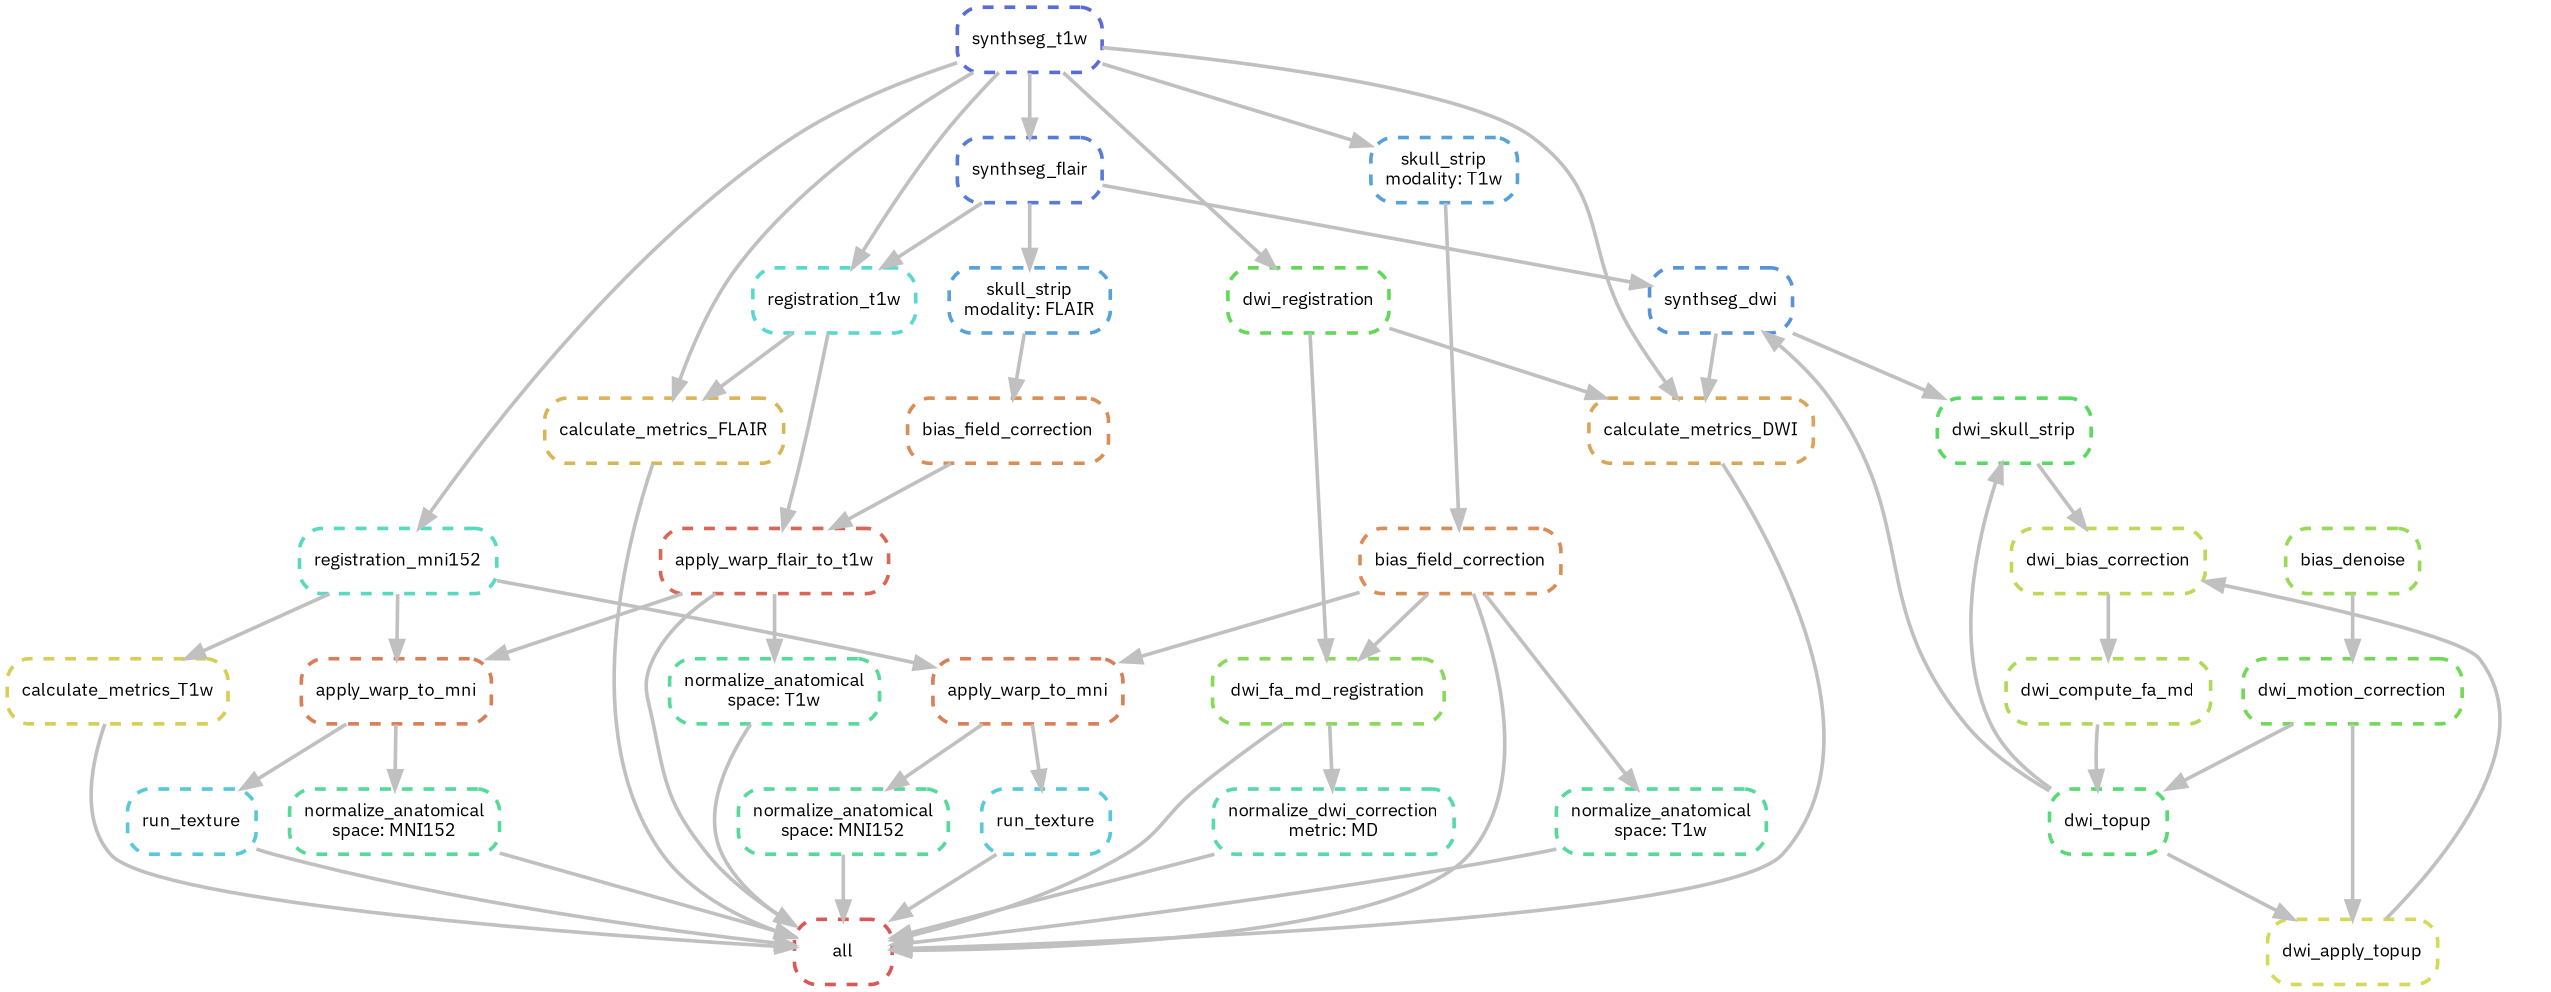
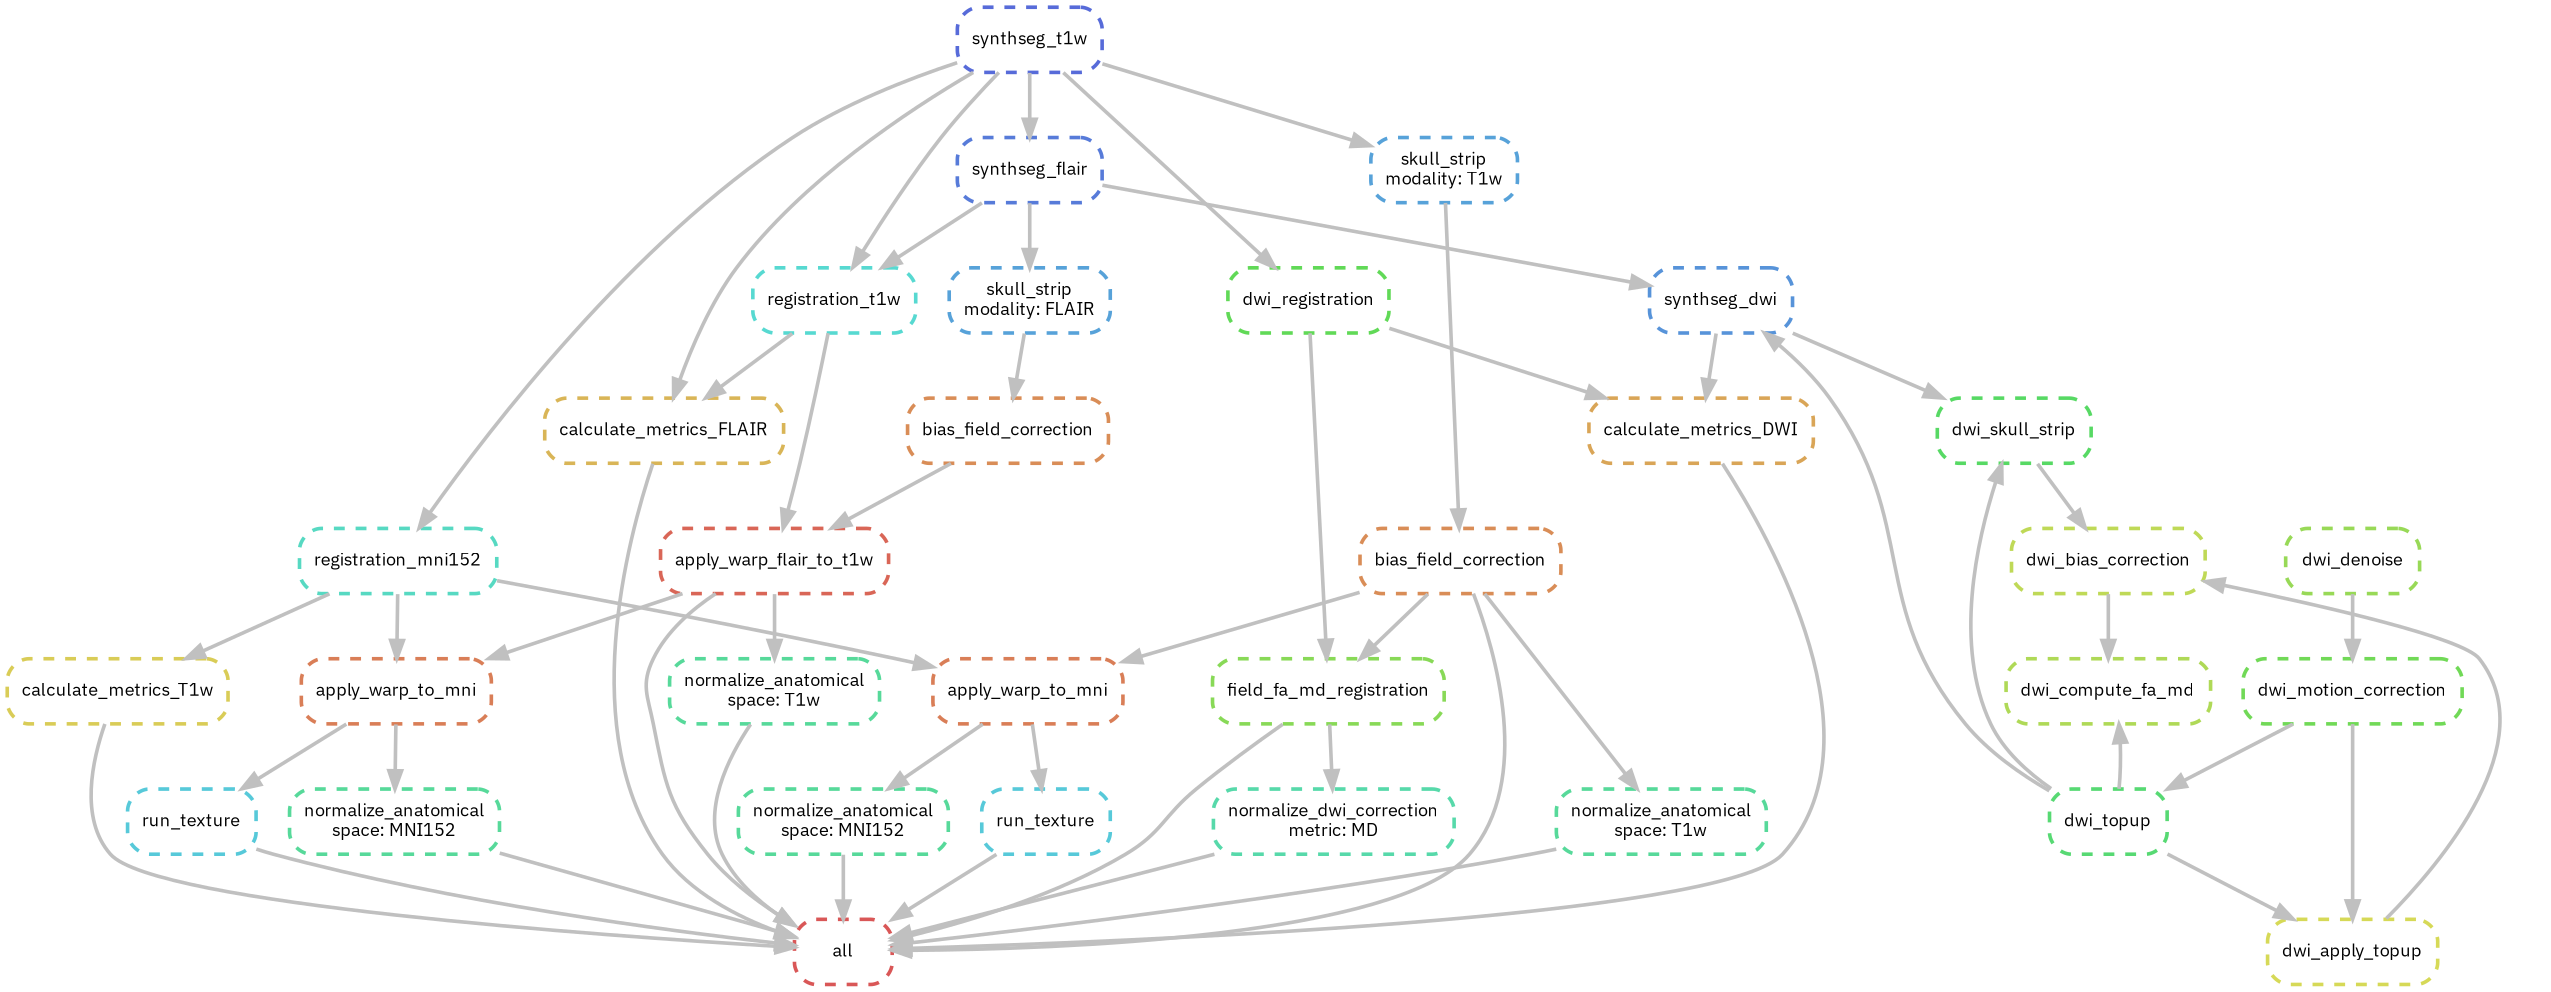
edge "synthseg_t1w" -> "calculate_metrics_DWI": removed
node "bias_denoise": label "bias_denoise" -> "dwi_denoise"
node "dwi_fa_md_registration": label "dwi_fa_md_registration" -> "field_fa_md_registration"
edge "dwi_compute_fa_md" -> "dwi_topup": reversed
